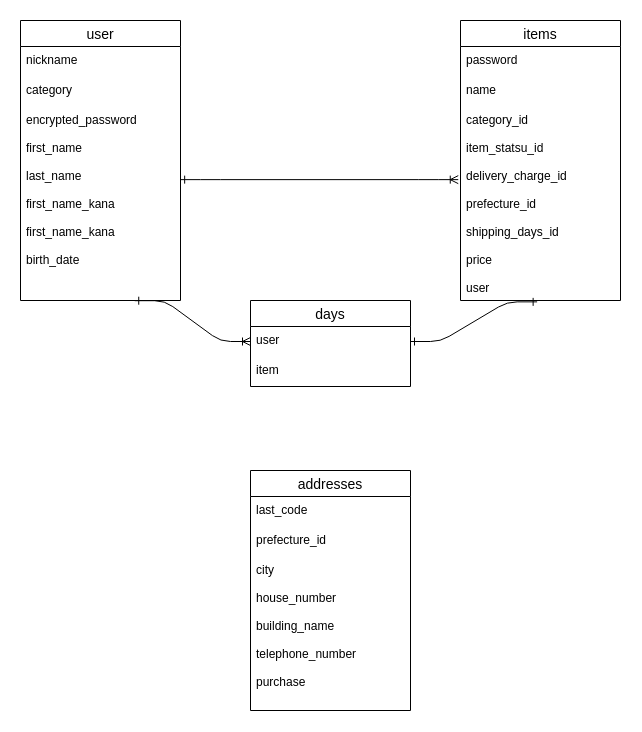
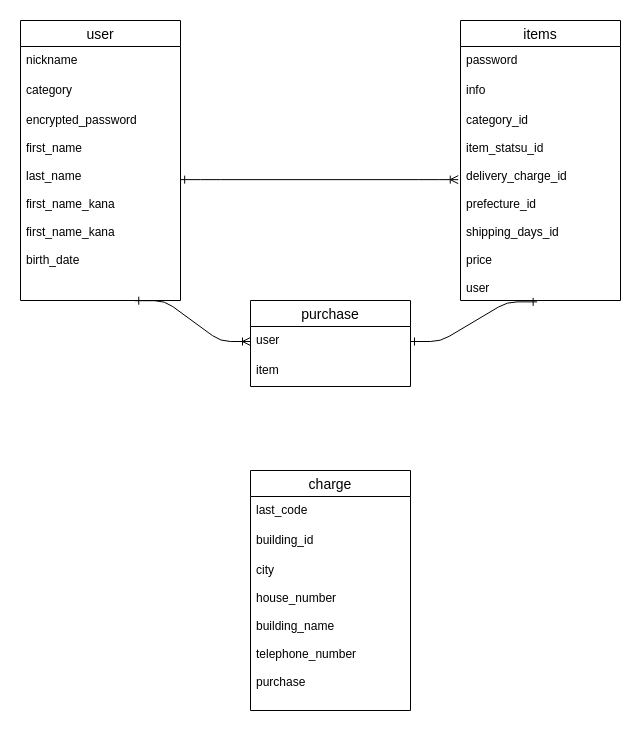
node "name": label "name" -> "info"
node "days": label "days" -> "purchase"
node "addresses": label "addresses" -> "charge"
node "prefecture_id": label "prefecture_id" -> "building_id"
